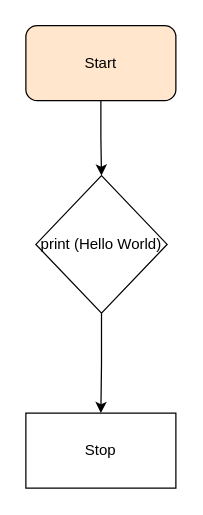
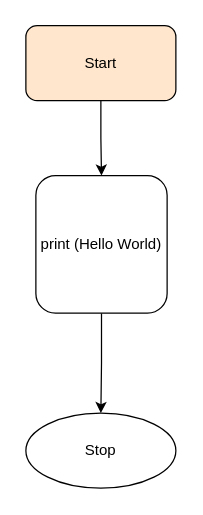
node "print (Hello World)": shape diamond -> rounded rectangle
node "Stop": shape rectangle -> ellipse
